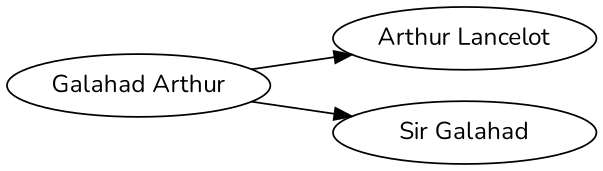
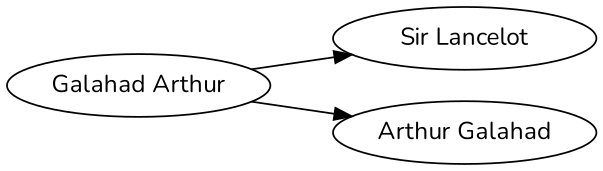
node "Arthur Lancelot": label "Arthur Lancelot" -> "Sir Lancelot"
node "Sir Galahad": label "Sir Galahad" -> "Arthur Galahad"
